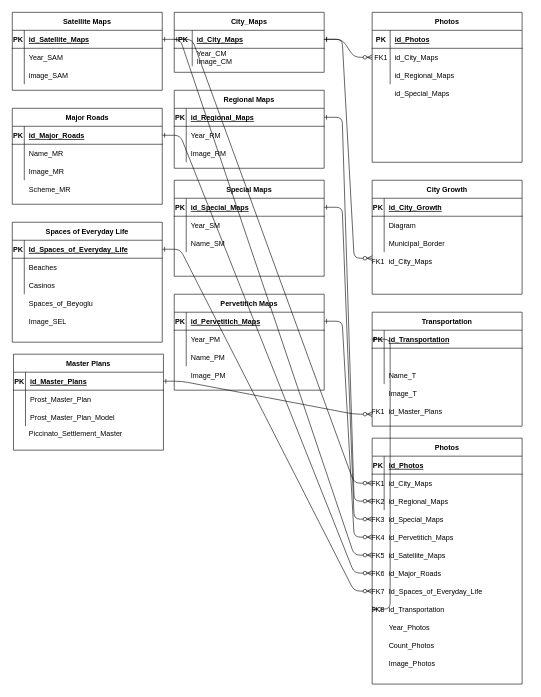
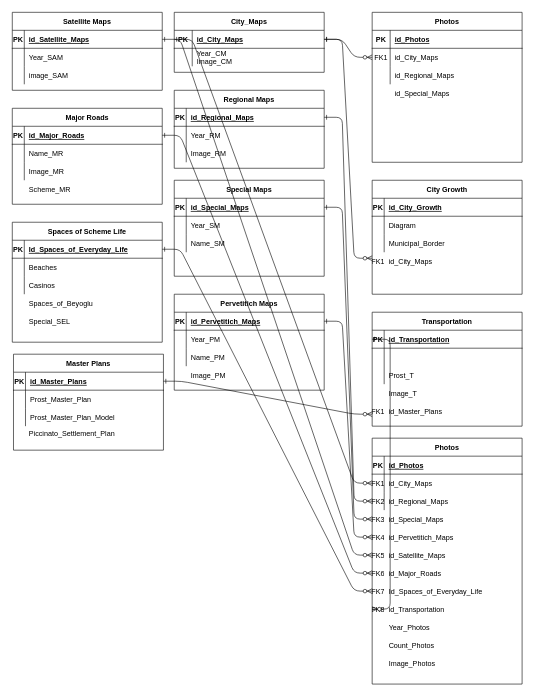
node "Spaces of Everyday Life": label "Spaces of Everyday Life" -> "Spaces of Scheme Life"
node "Image_SEL": label "Image_SEL" -> "Special_SEL"
node "Name_T": label "Name_T" -> "Prost_T"
node "Piccinato_Settlement_Master": label "Piccinato_Settlement_Master" -> "Piccinato_Settlement_Plan"
